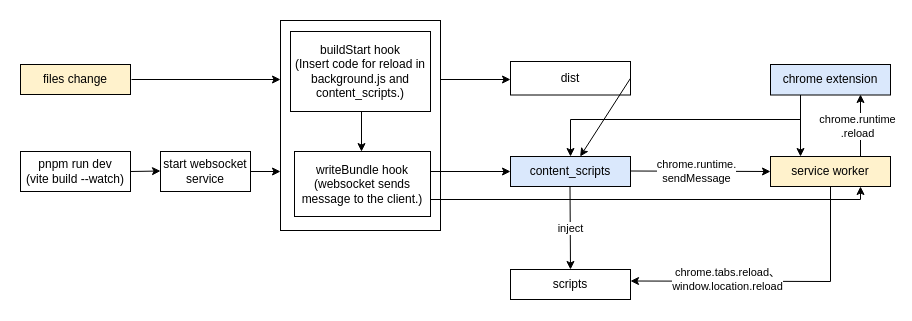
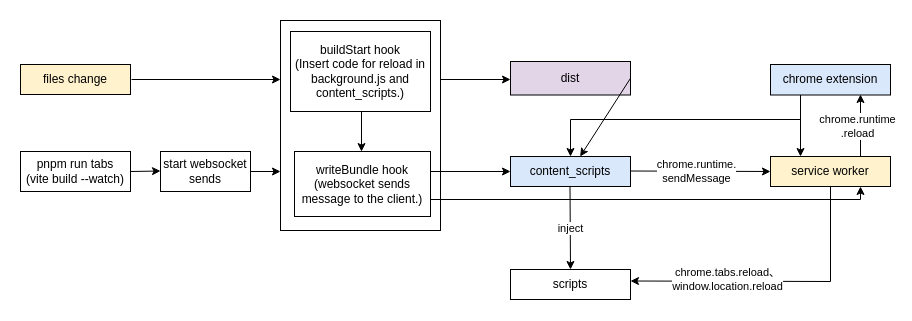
node "dist": fillcolor #ffffff -> #e1d5e7
node "pnpm run dev (vite build --watch)": label "pnpm run dev (vite build --watch)" -> "pnpm run tabs (vite build --watch)"
node "start websocket service": label "start websocket service" -> "start websocket sends"
